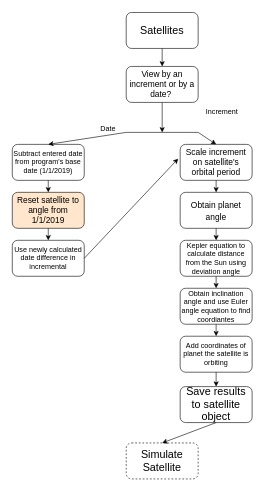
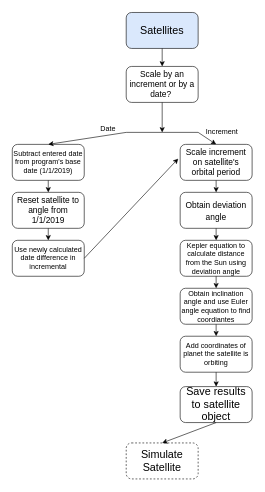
node "Satellites": fillcolor #ffffff -> #dae8fc
node "View by an increment or by a date?": label "View by an increment or by a date?" -> "Scale by an increment or by a date?"
node "Increment": moved (222, 111) -> (222, 132)
node "Reset satellite to angle from 1/1/2019": fillcolor #ffe6cc -> #ffffff
node "Obtain planet angle": label "Obtain planet angle" -> "Obtain deviation angle"
